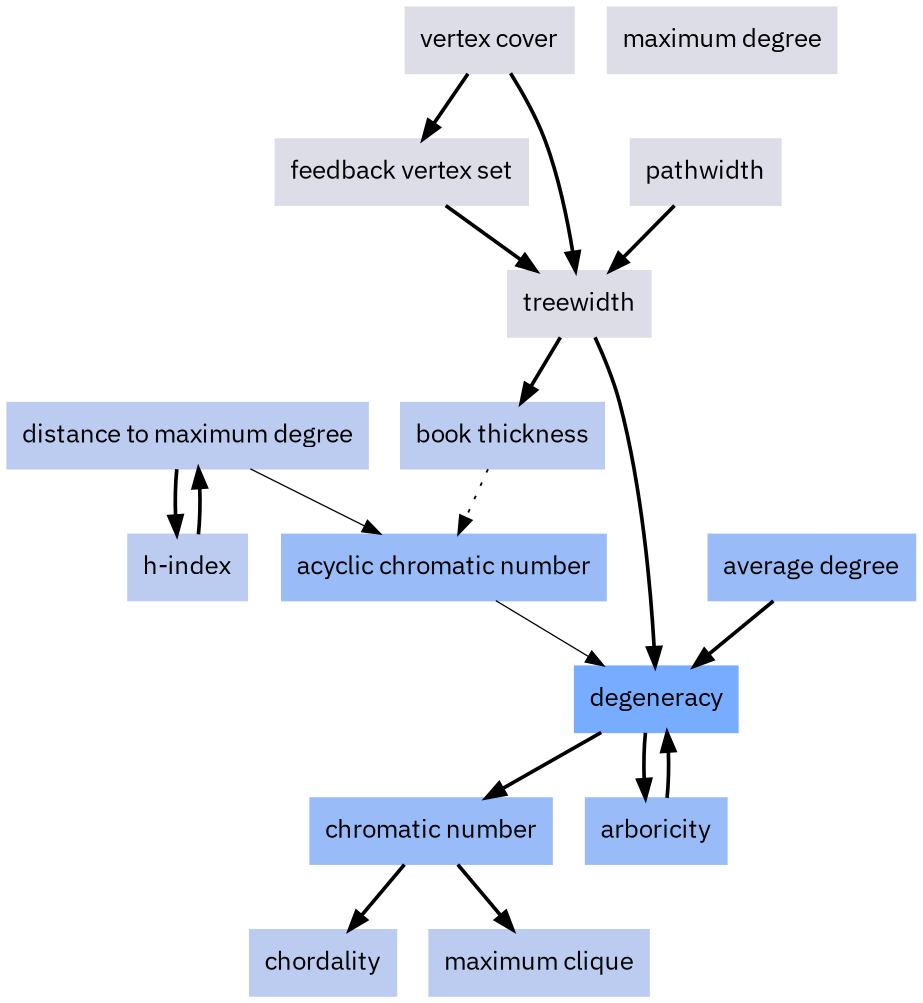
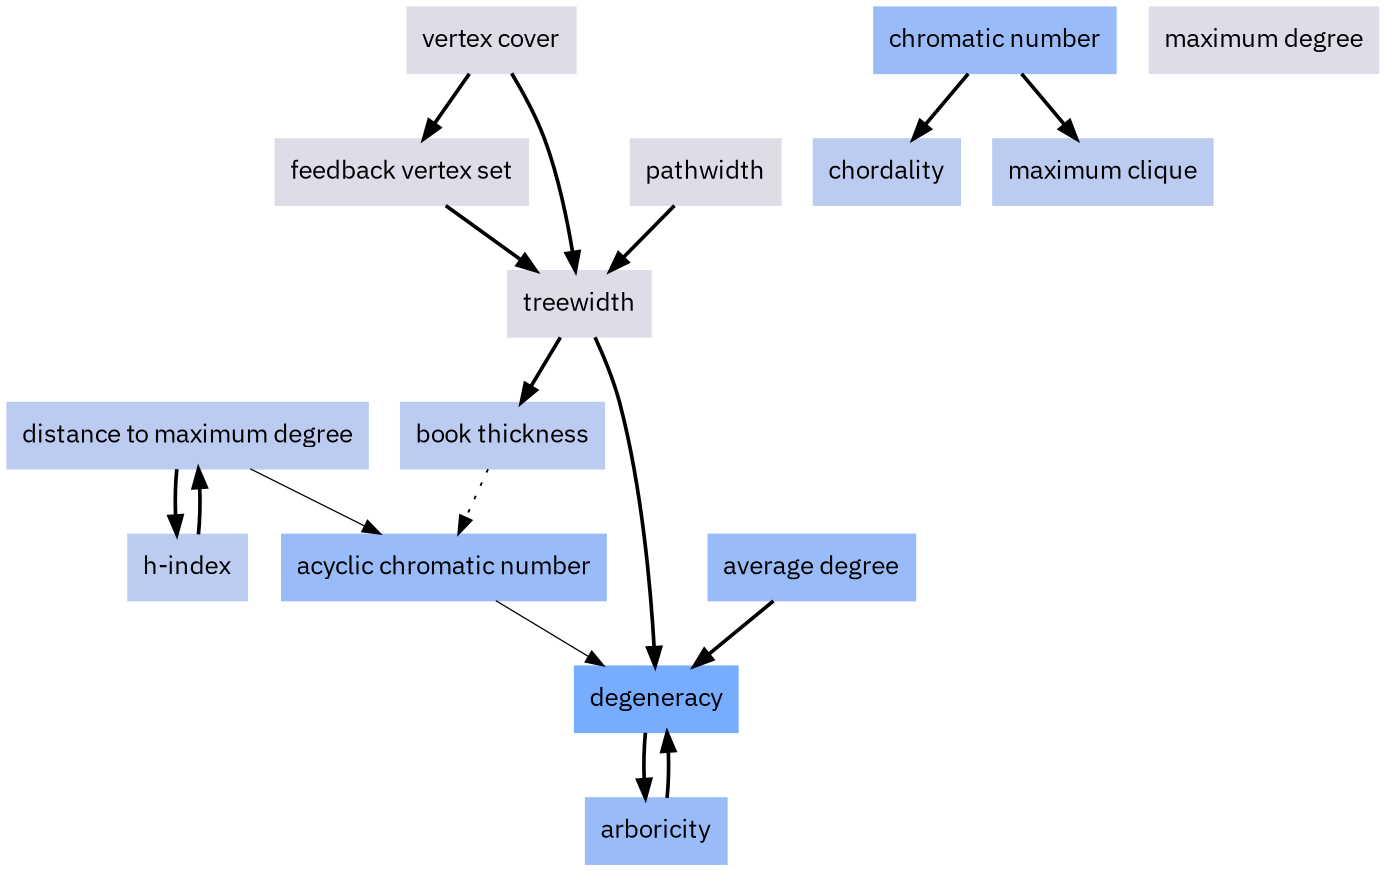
edge "degeneracy" -> "chromatic number": removed
